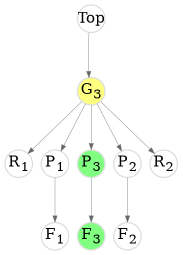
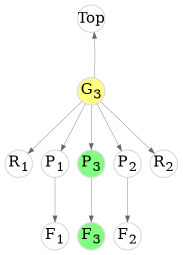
edge "Top" -> "G": reversed
